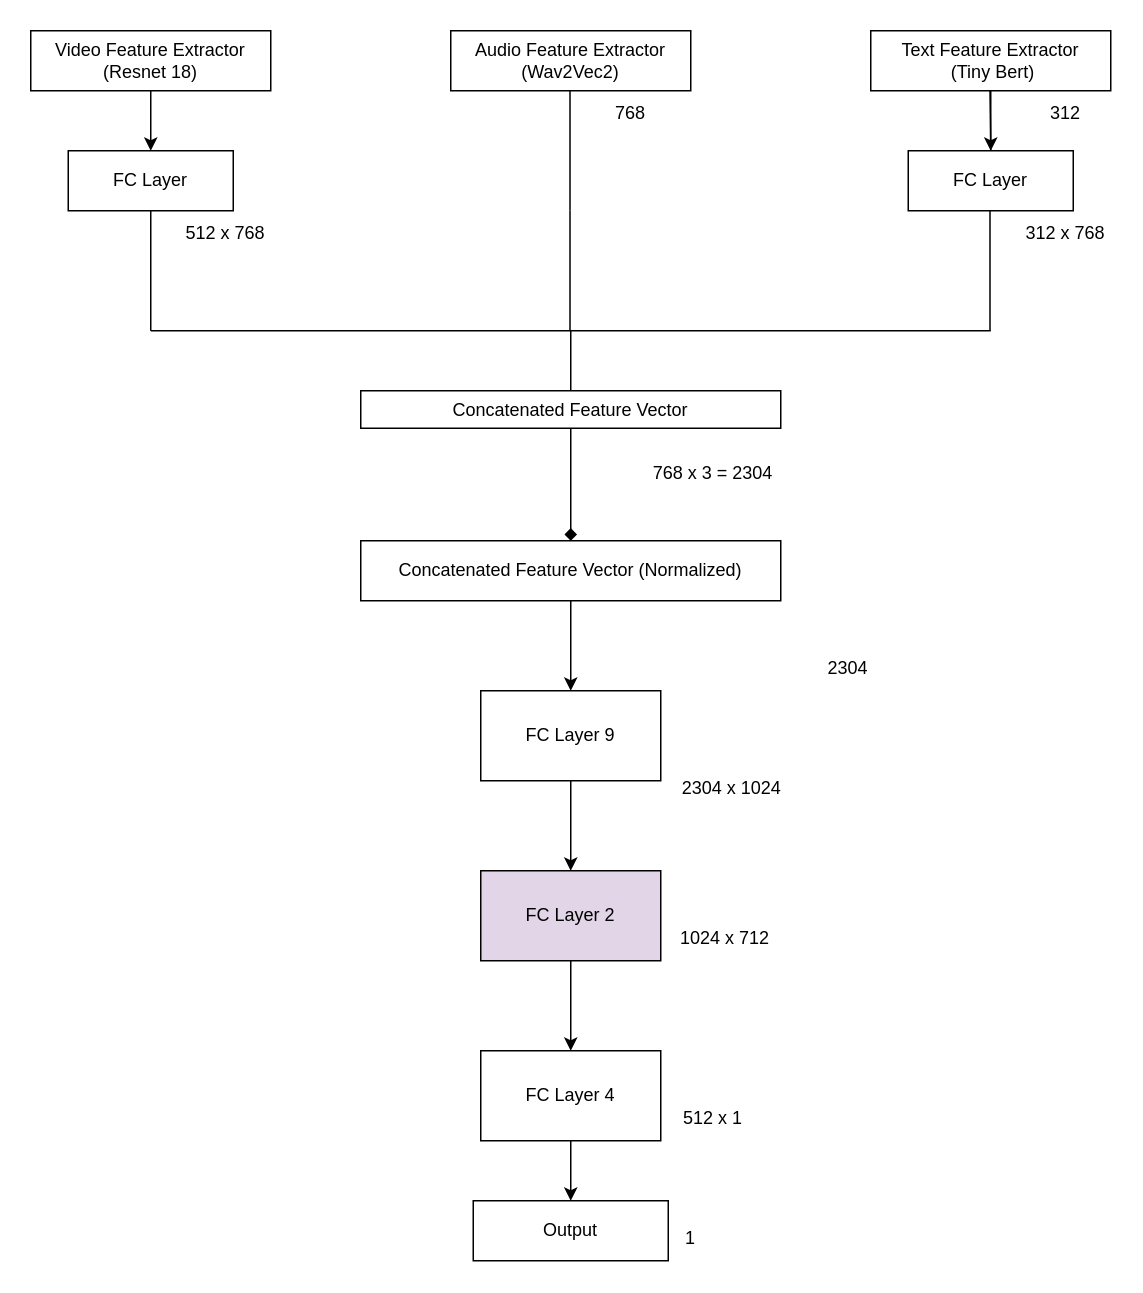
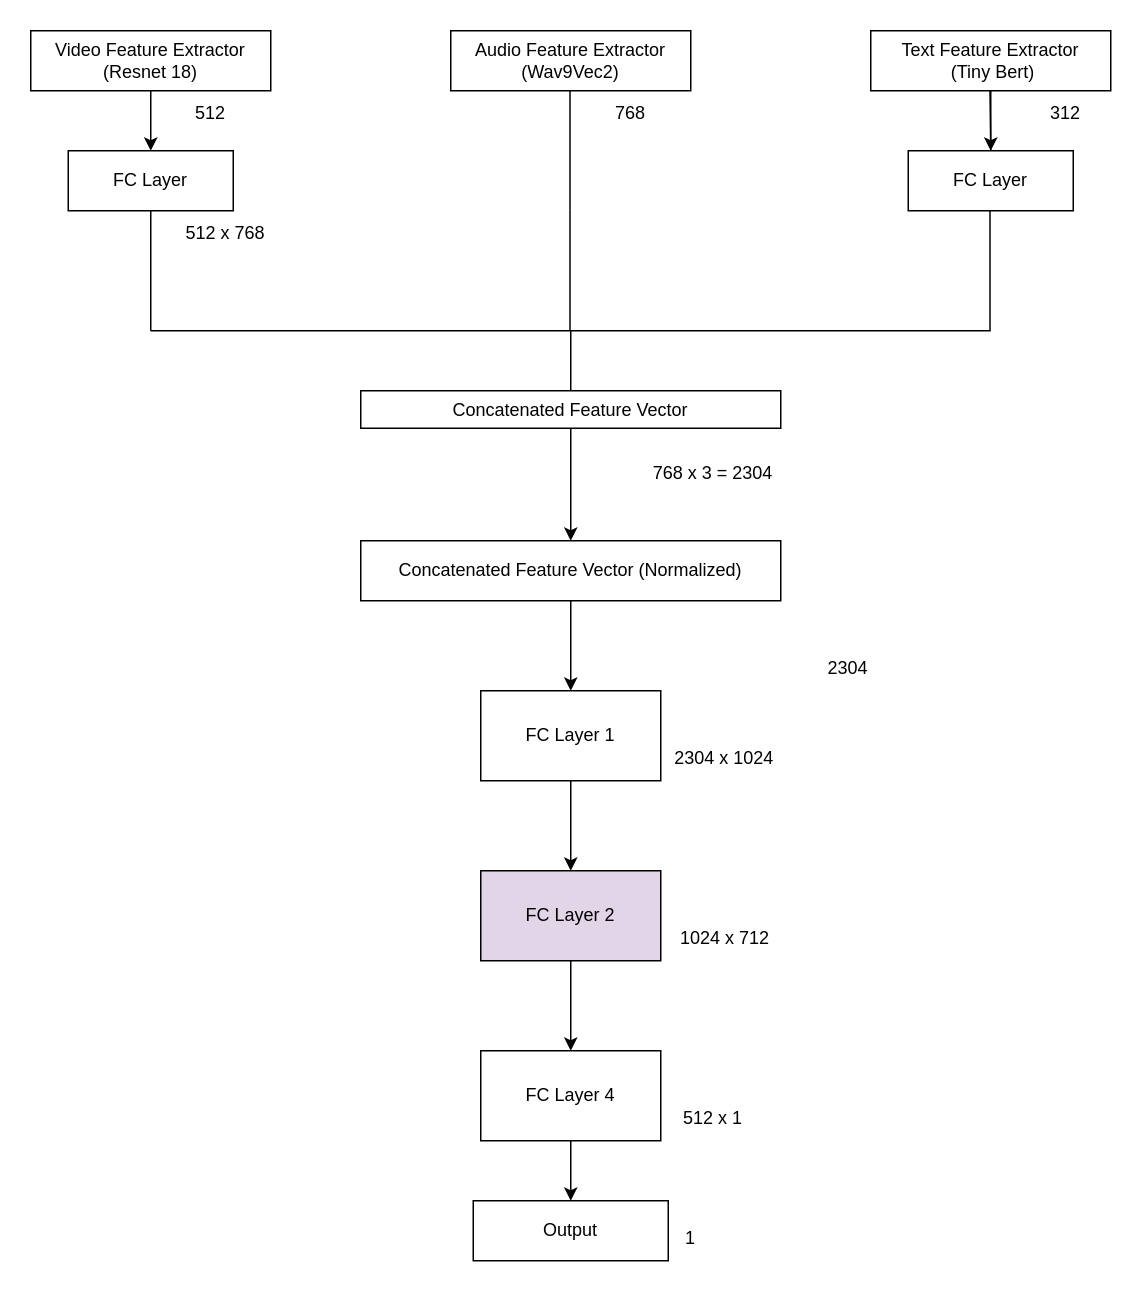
node "Audio Feature Extractor (Wav2Vec2)": label "Audio Feature Extractor (Wav2Vec2)" -> "Audio Feature Extractor (Wav9Vec2)"
node "512": added
node "312 x 768": removed
edge "Concatenated Feature Vector" -> "Concatenated Feature Vector (Normalized)": arrowhead diamond -> classic
node "FC Layer 9": label "FC Layer 9" -> "FC Layer 1"
node "2304 x 1024": moved (732, 788) -> (725, 758)
